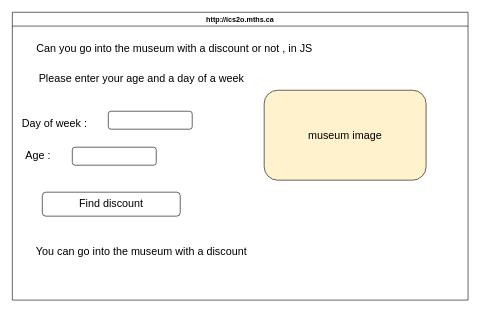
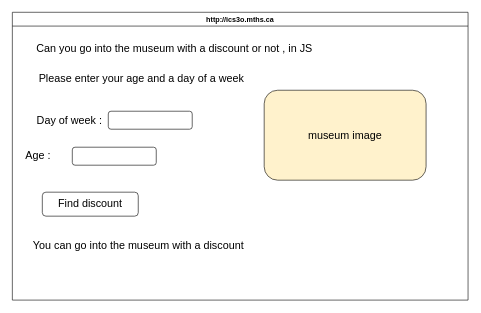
node "http://ics2o.mths.ca": label "http://ics2o.mths.ca" -> "http://ics3o.mths.ca"
node "Day of week :": moved (54, 123) -> (69, 120)
node "Find discount": size 138x24 -> 96x24
node "You can go into the museum with a discount": moved (141, 252) -> (138, 246)
